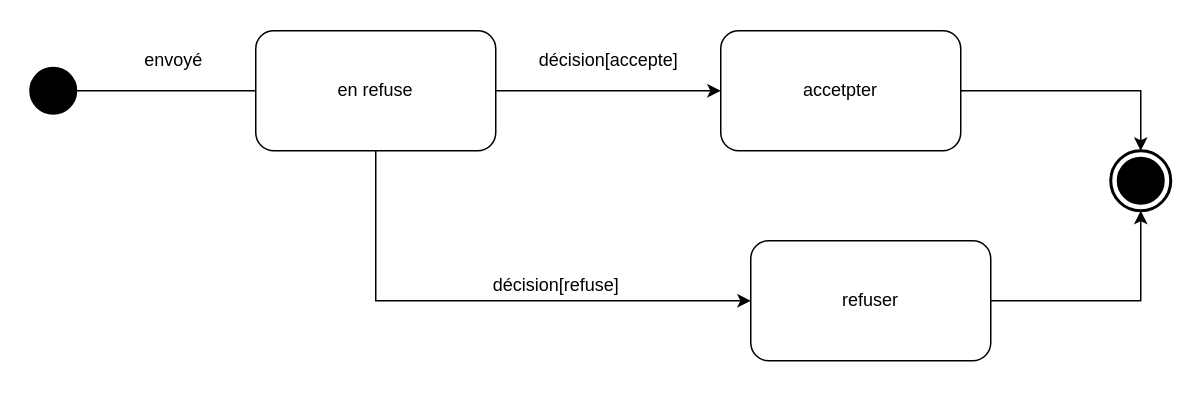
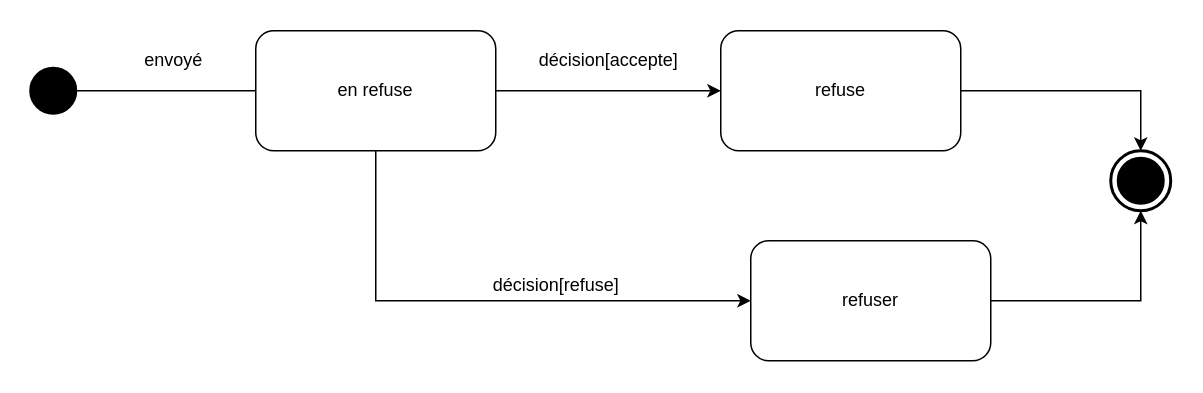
node "accetpter": label "accetpter" -> "refuse"
